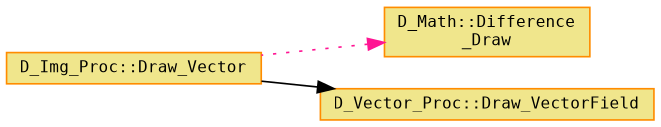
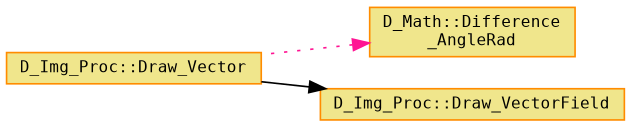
node "D_Math::Difference _Draw": label "D_Math::Difference _Draw" -> "D_Math::Difference _AngleRad"
node "D_Vector_Proc::Draw_VectorField": label "D_Vector_Proc::Draw_VectorField" -> "D_Img_Proc::Draw_VectorField"
